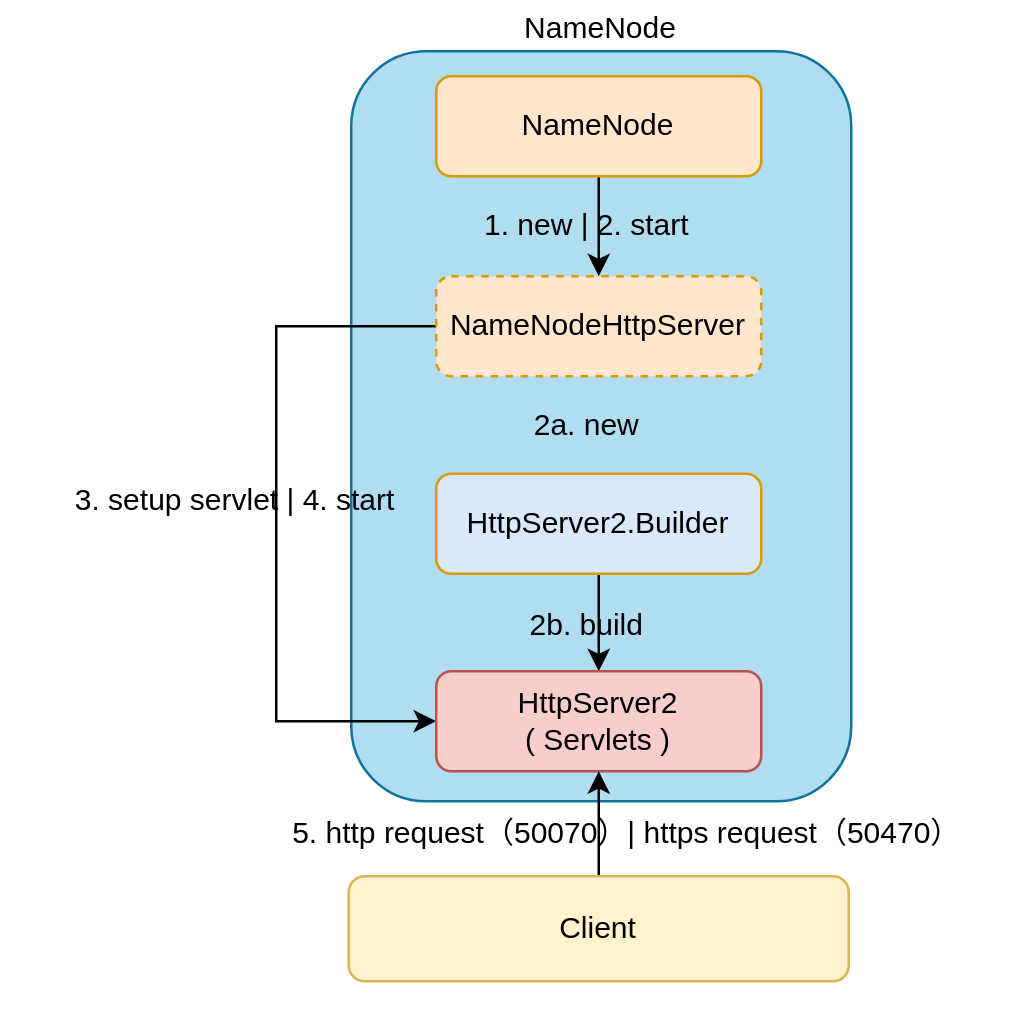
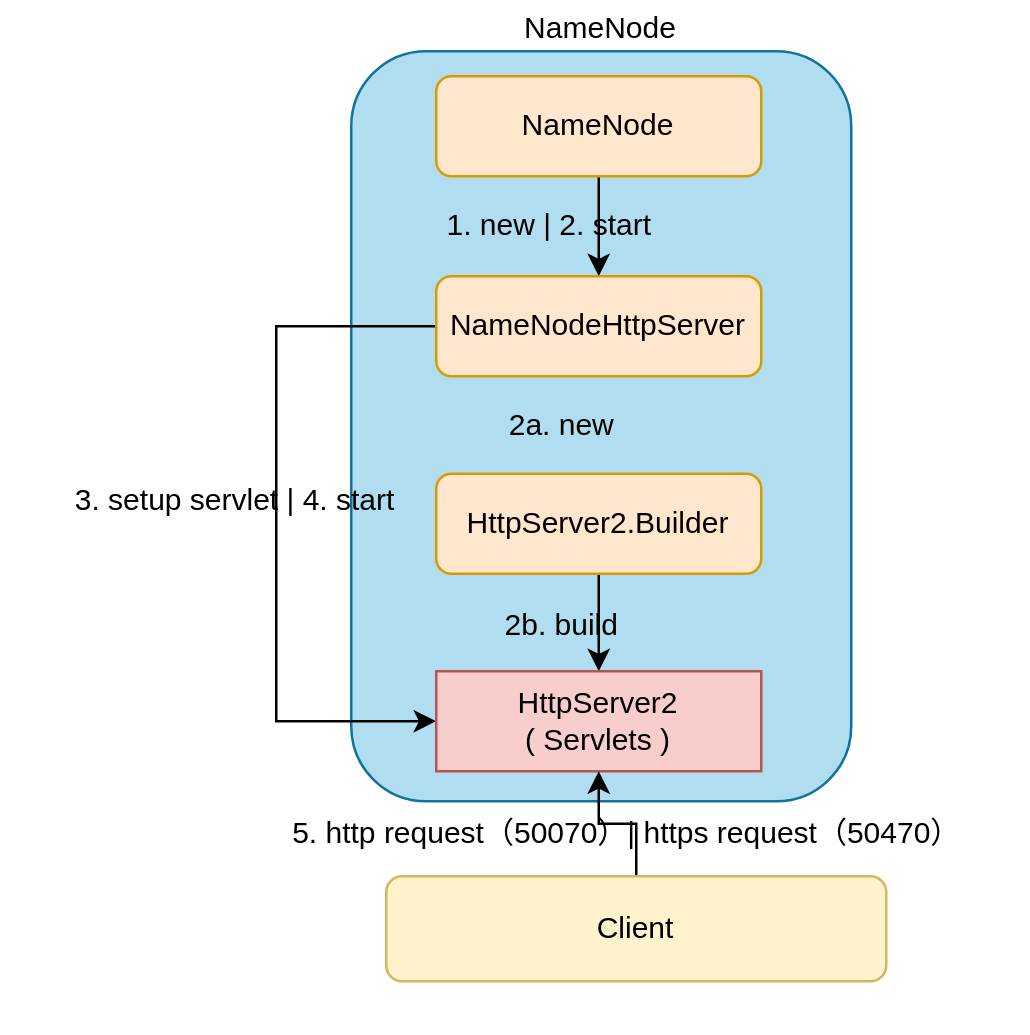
node "1. new | 2. start": moved (586, 226) -> (549, 226)
node "NameNodeHttpServer": style dashed -> solid
node "2a. new": moved (586, 426) -> (561, 426)
node "HttpServer2.Builder": fillcolor #dae8fc -> #ffe6cc
node "2b. build": moved (586, 626) -> (561, 626)
node "HttpServer2 ( Servlets )": shape rounded rectangle -> rectangle
node "Client": moved (599, 929) -> (636, 929)
